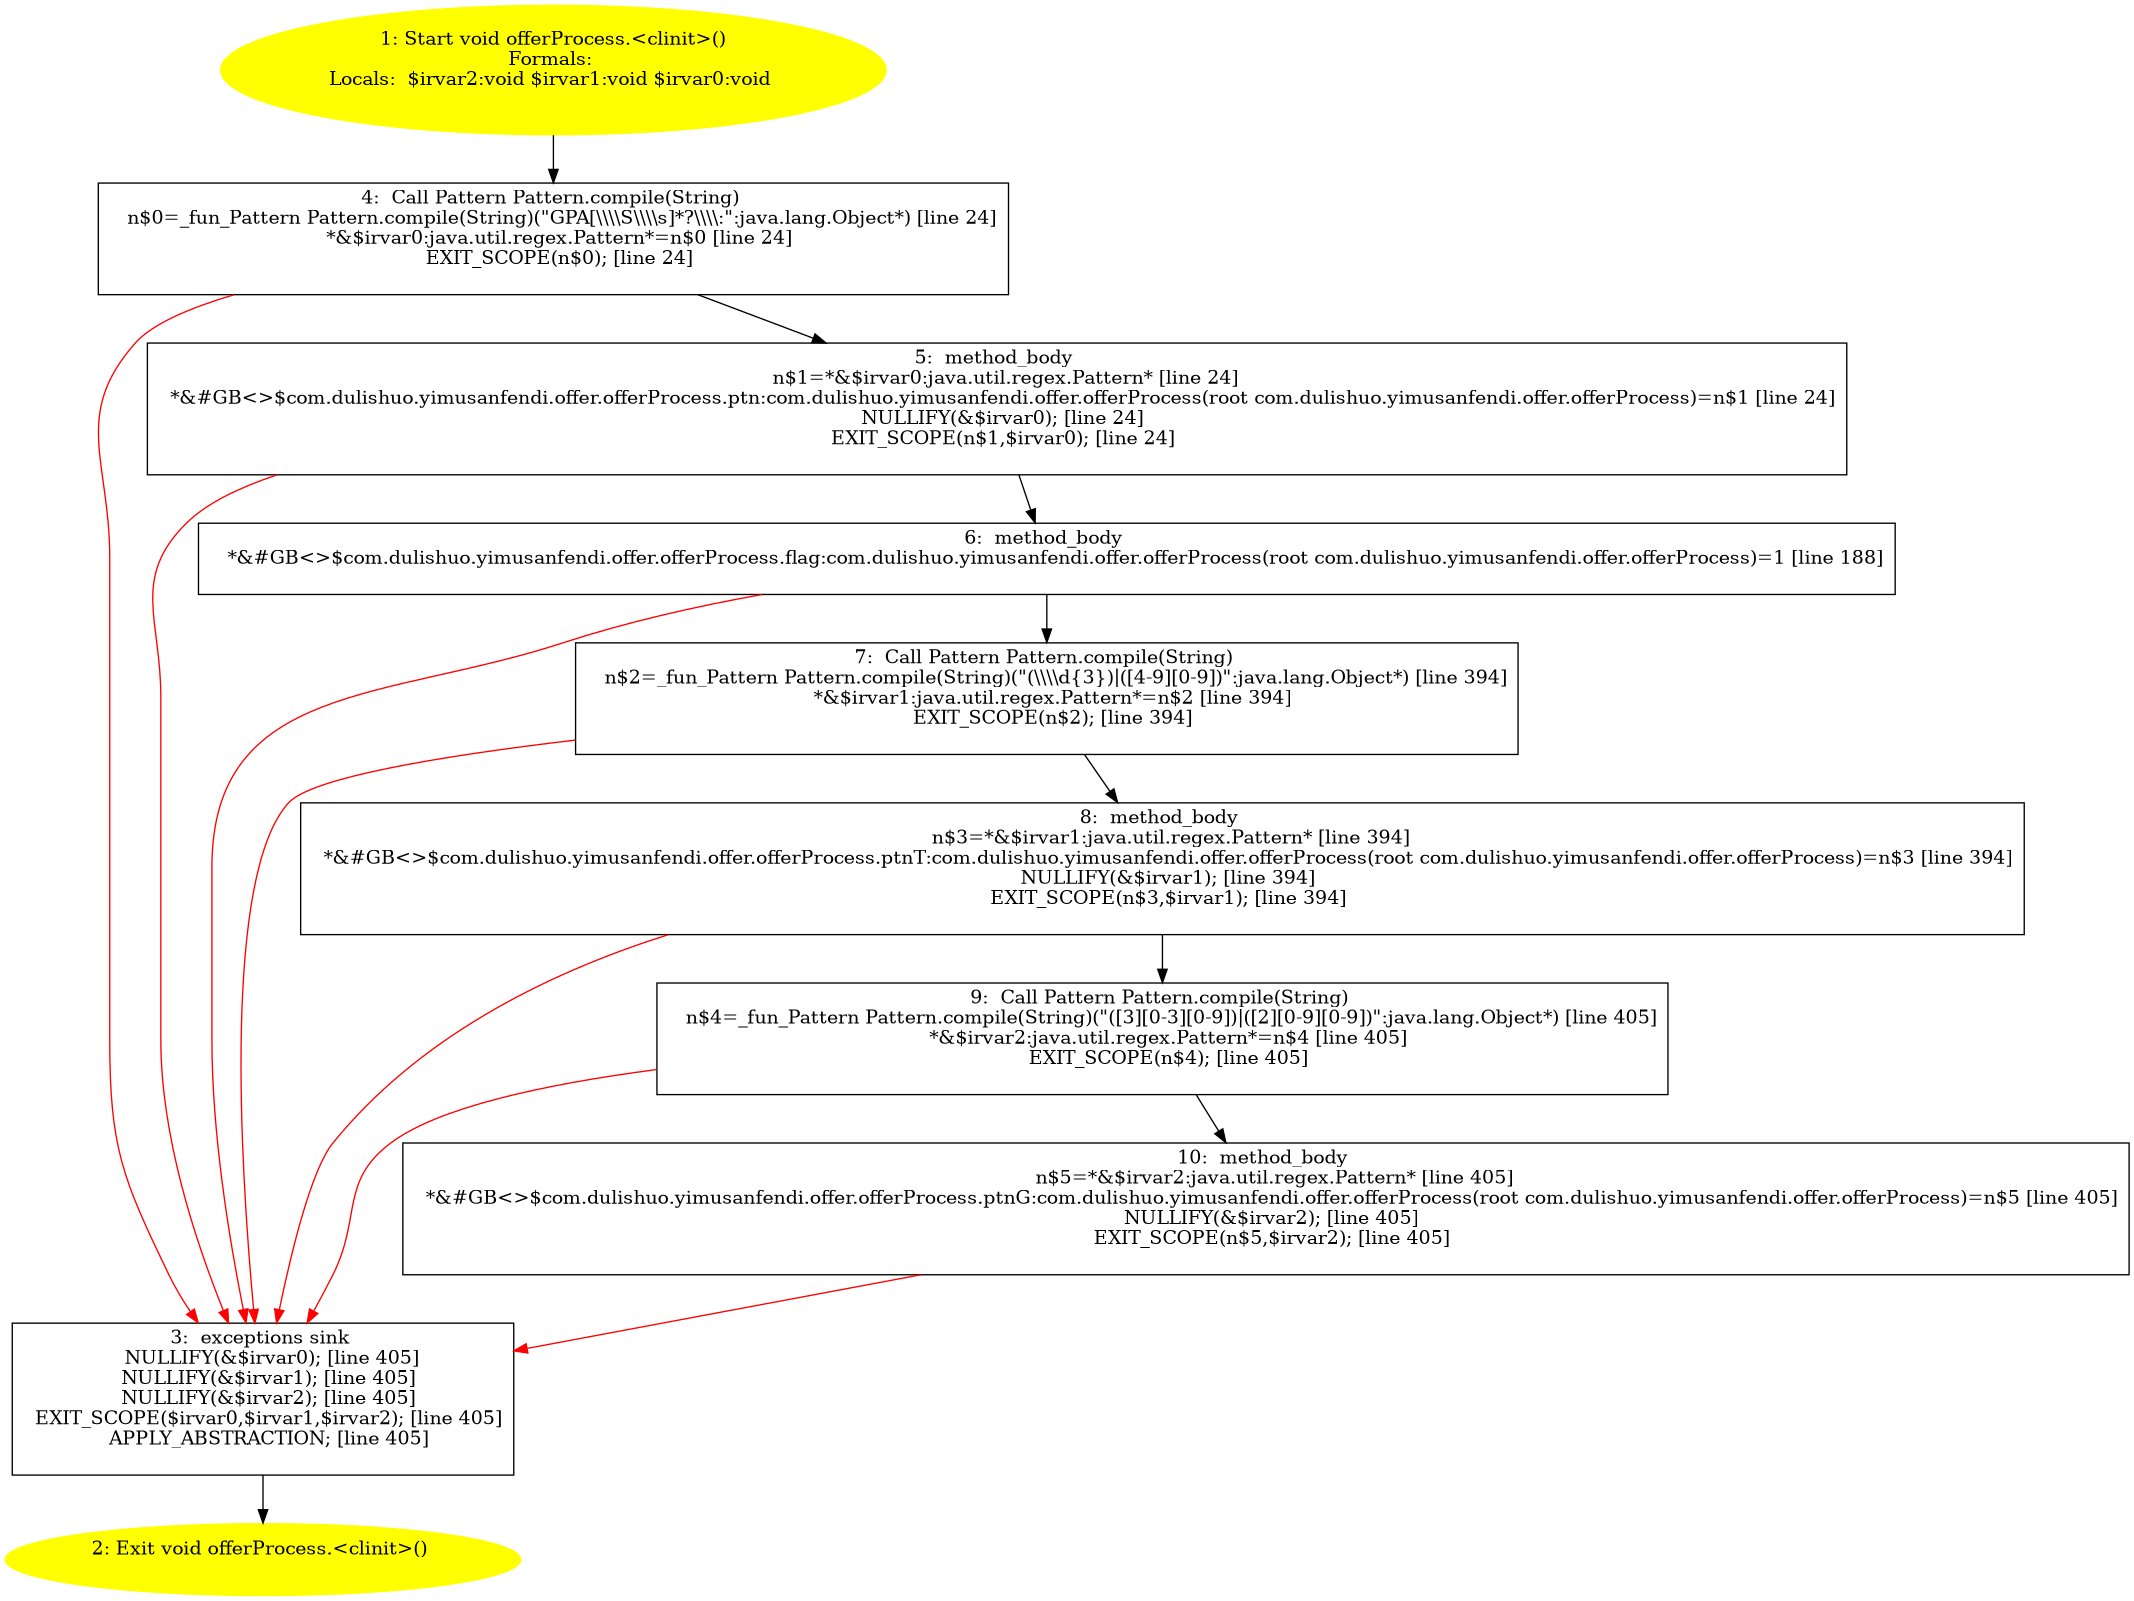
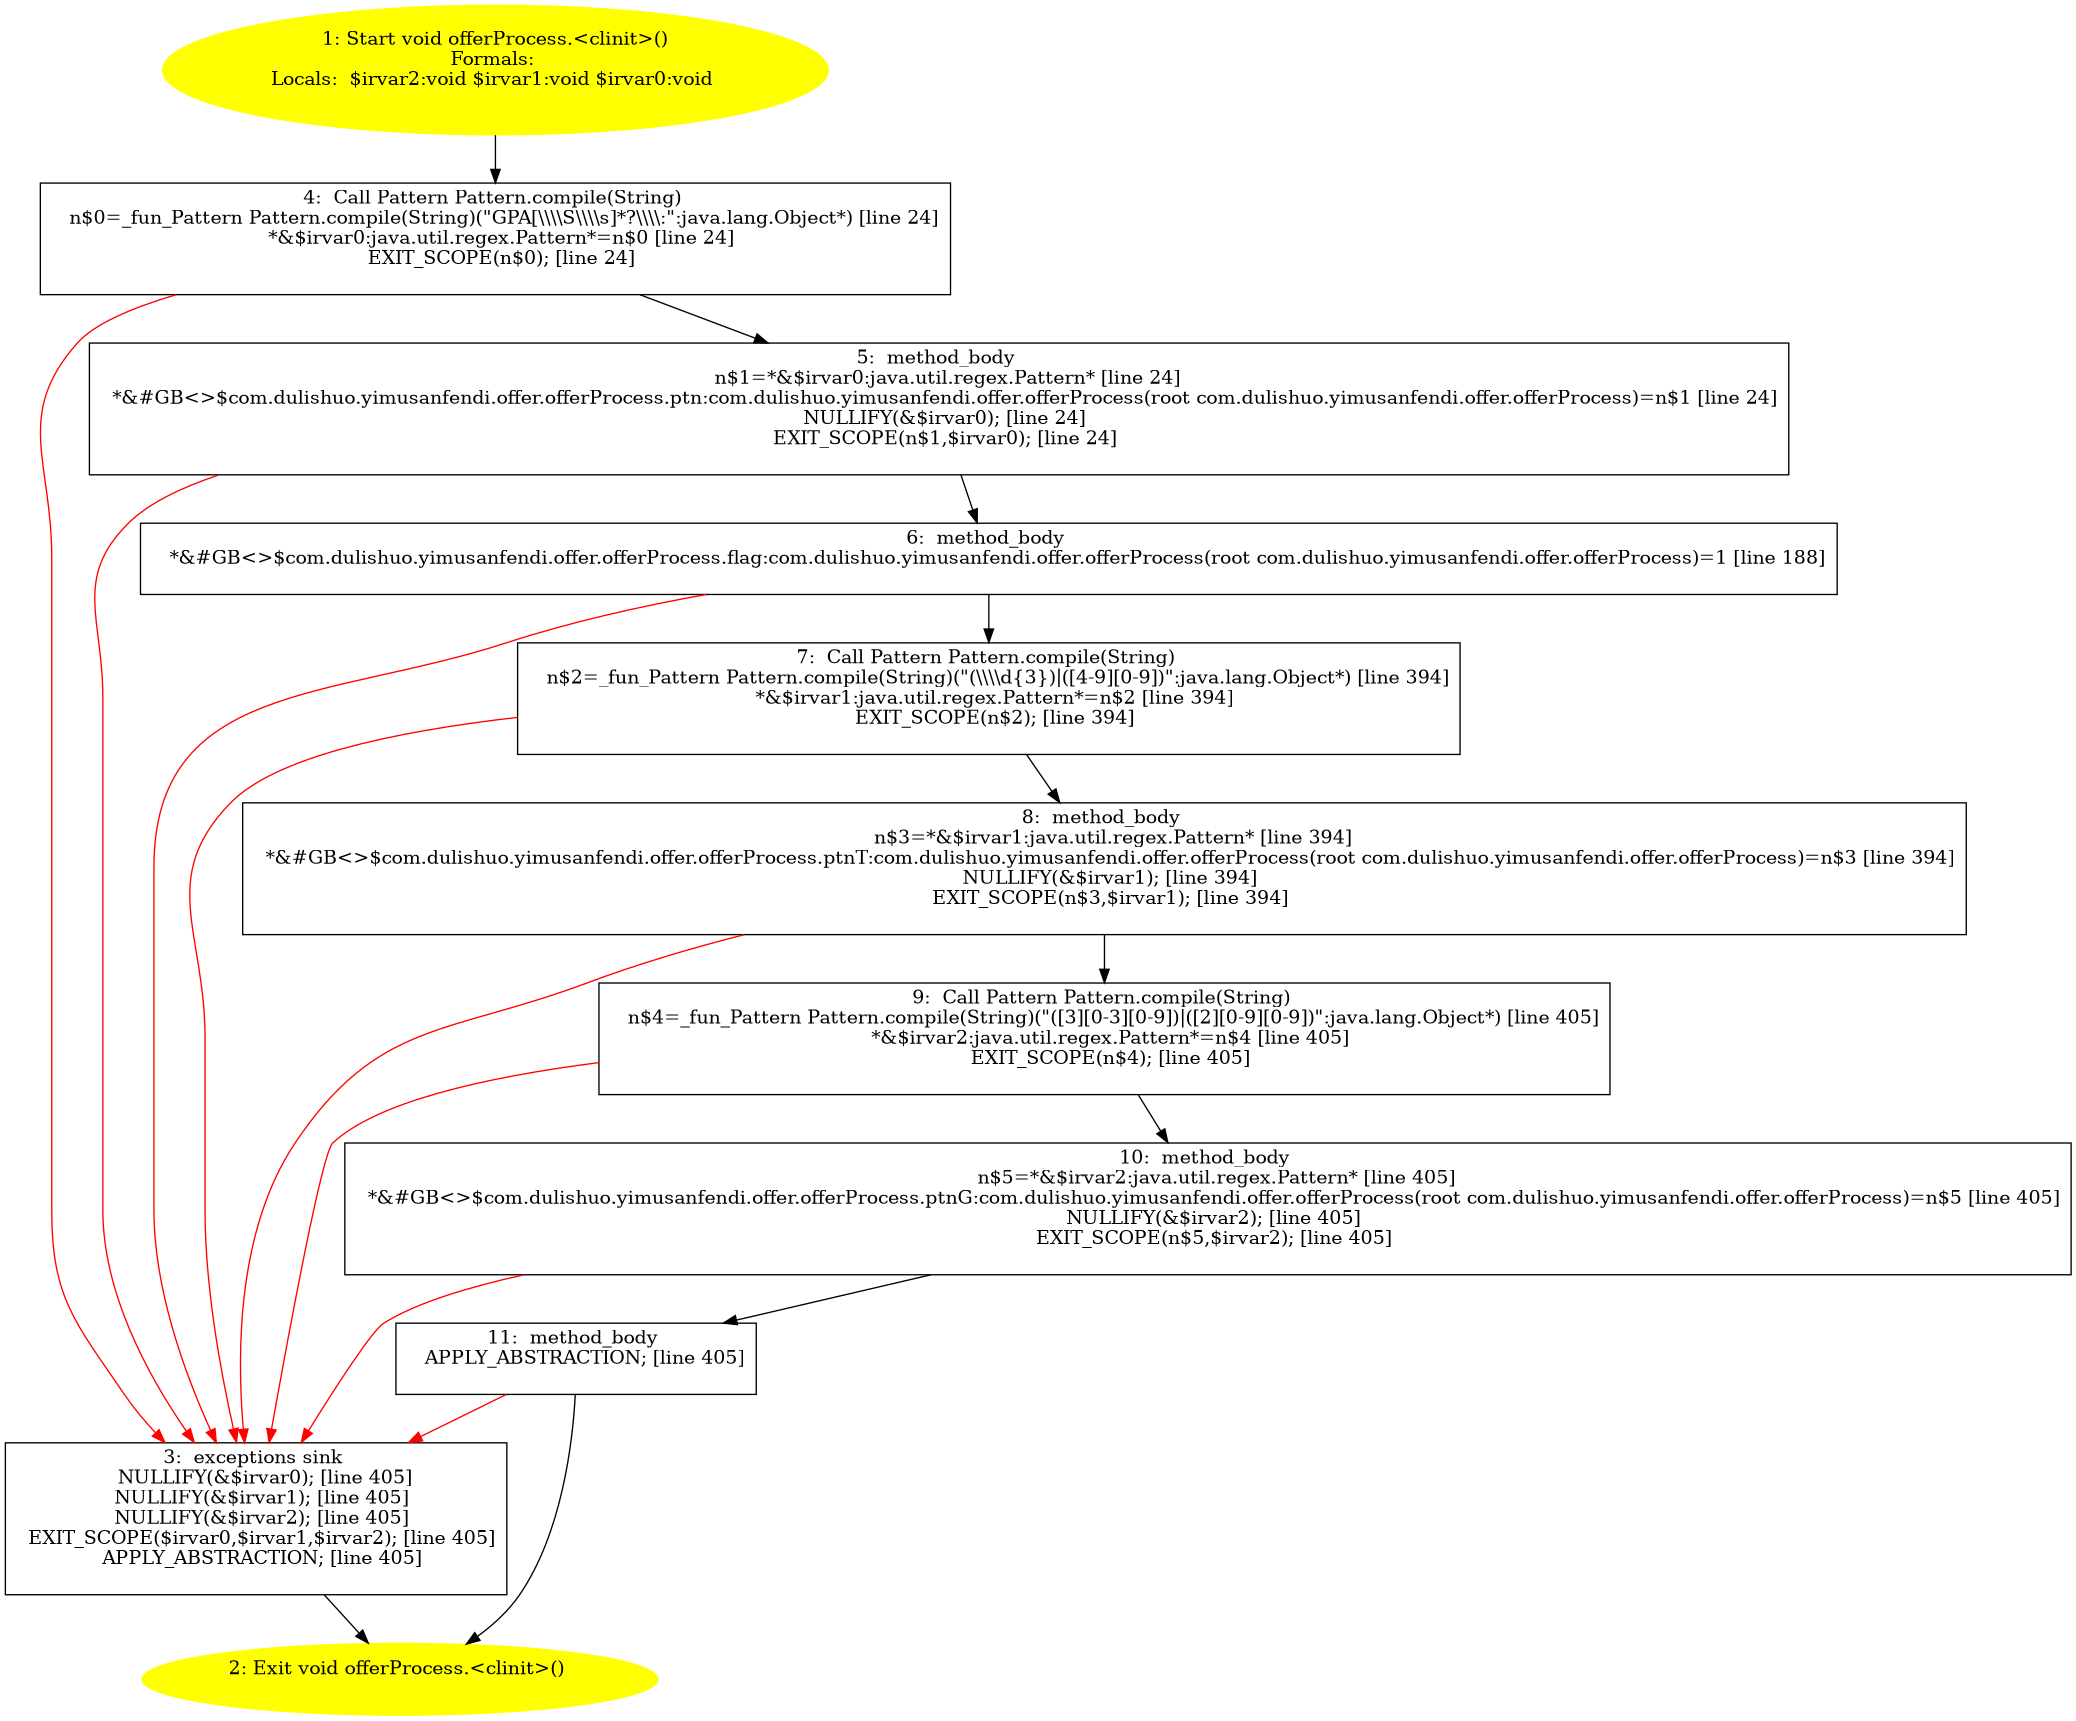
node "11:  method_body APPLY_ABSTRACTION; [line 405]": added
